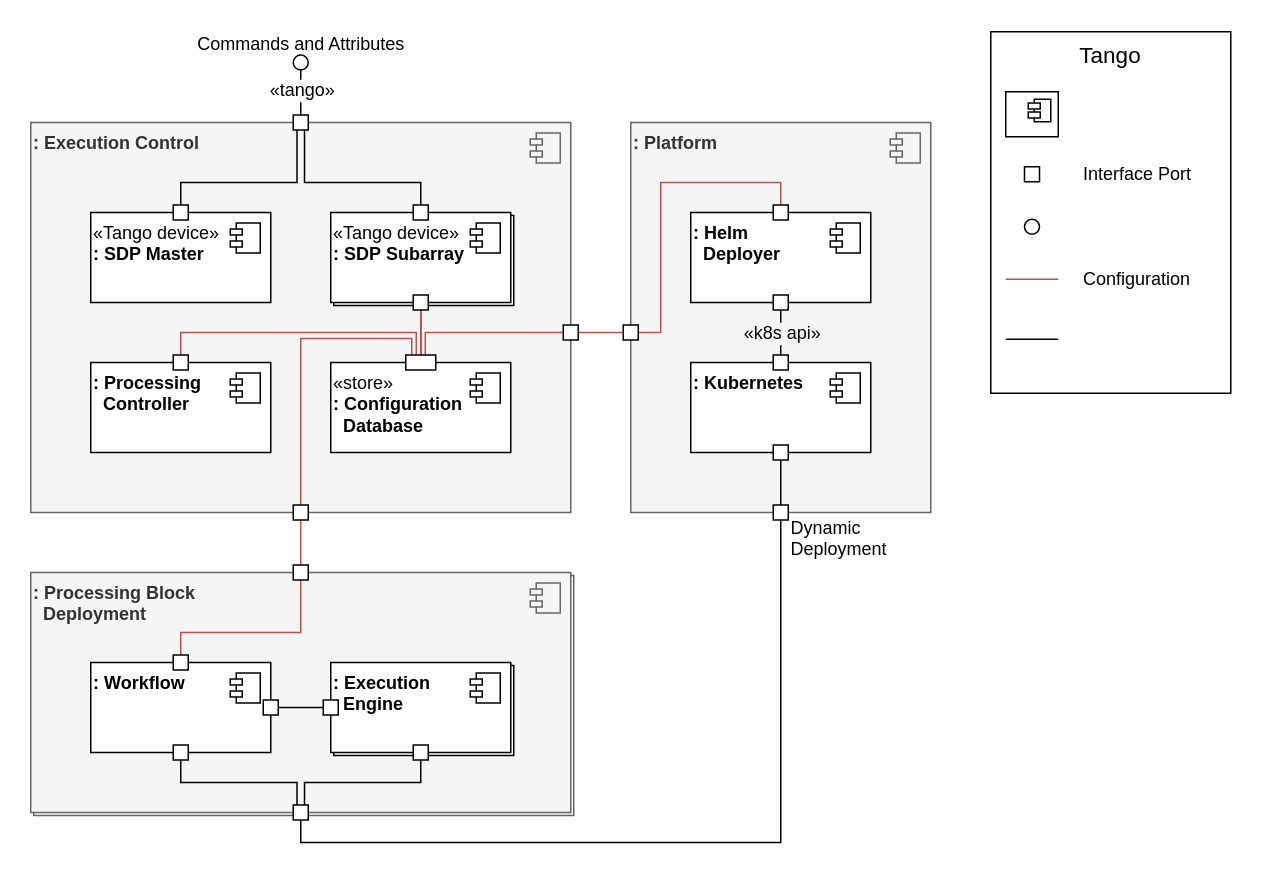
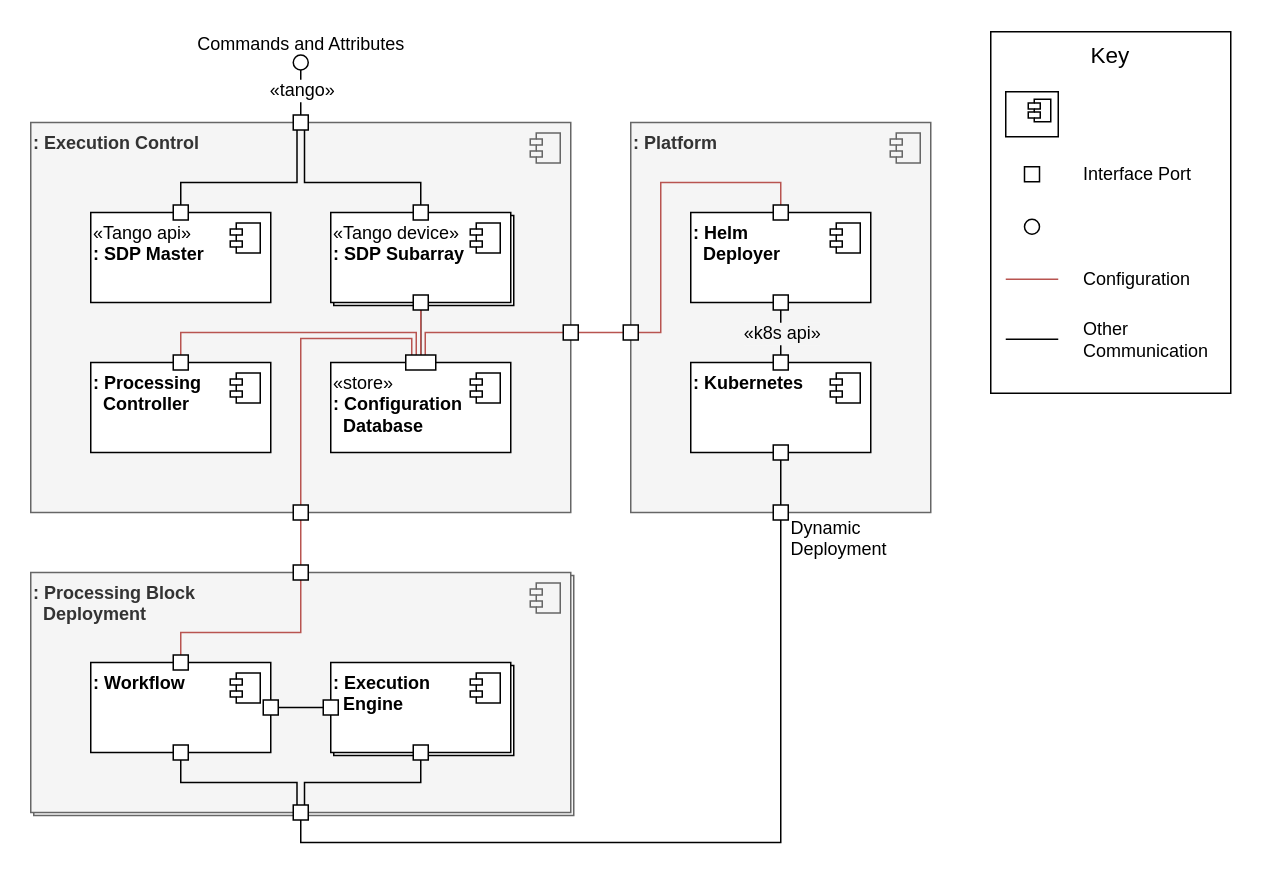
node "Tango": label "Tango" -> "Key"
node "«Tango device» : SDP Master": label "«Tango device» : SDP Master" -> "«Tango api» : SDP Master"
node "Other Communication": added
